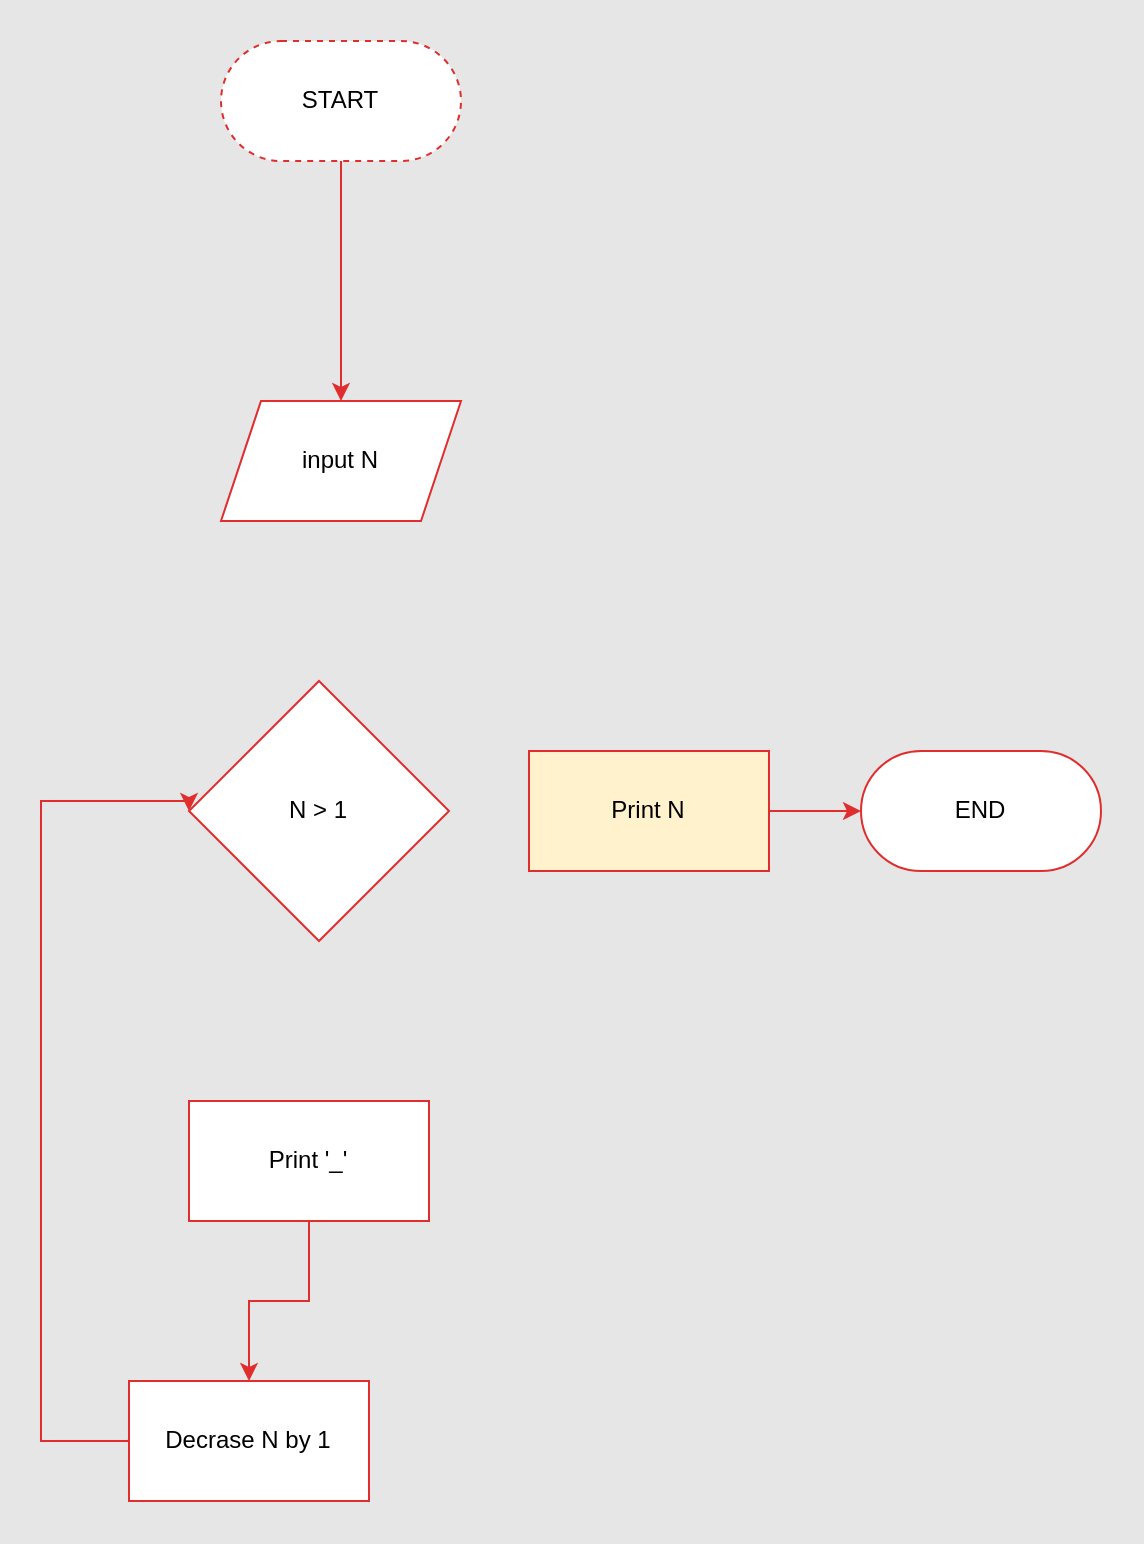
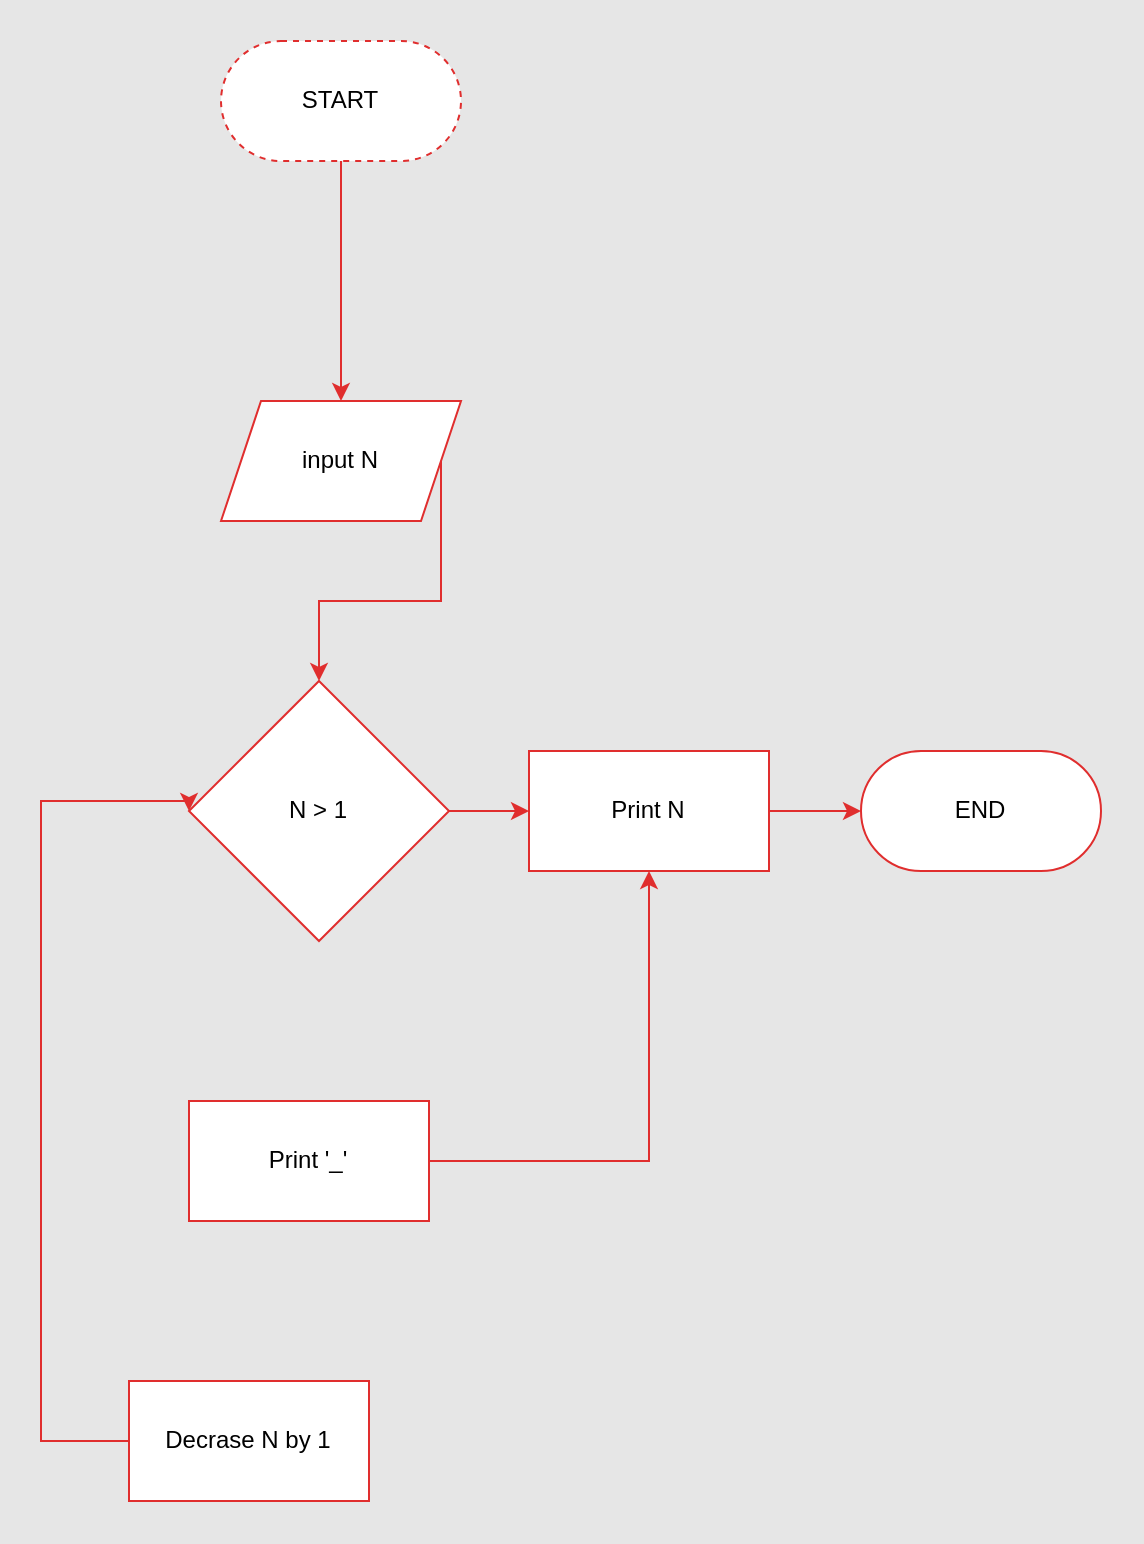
edge "input N" -> "N > 1": added
edge "N > 1" -> "Print N": added
node "Print N": fillcolor #fff2cc -> #ffffff
edge "Print '_'" -> "Decrase N by 1": now "Print '_'" -> "Print N"
